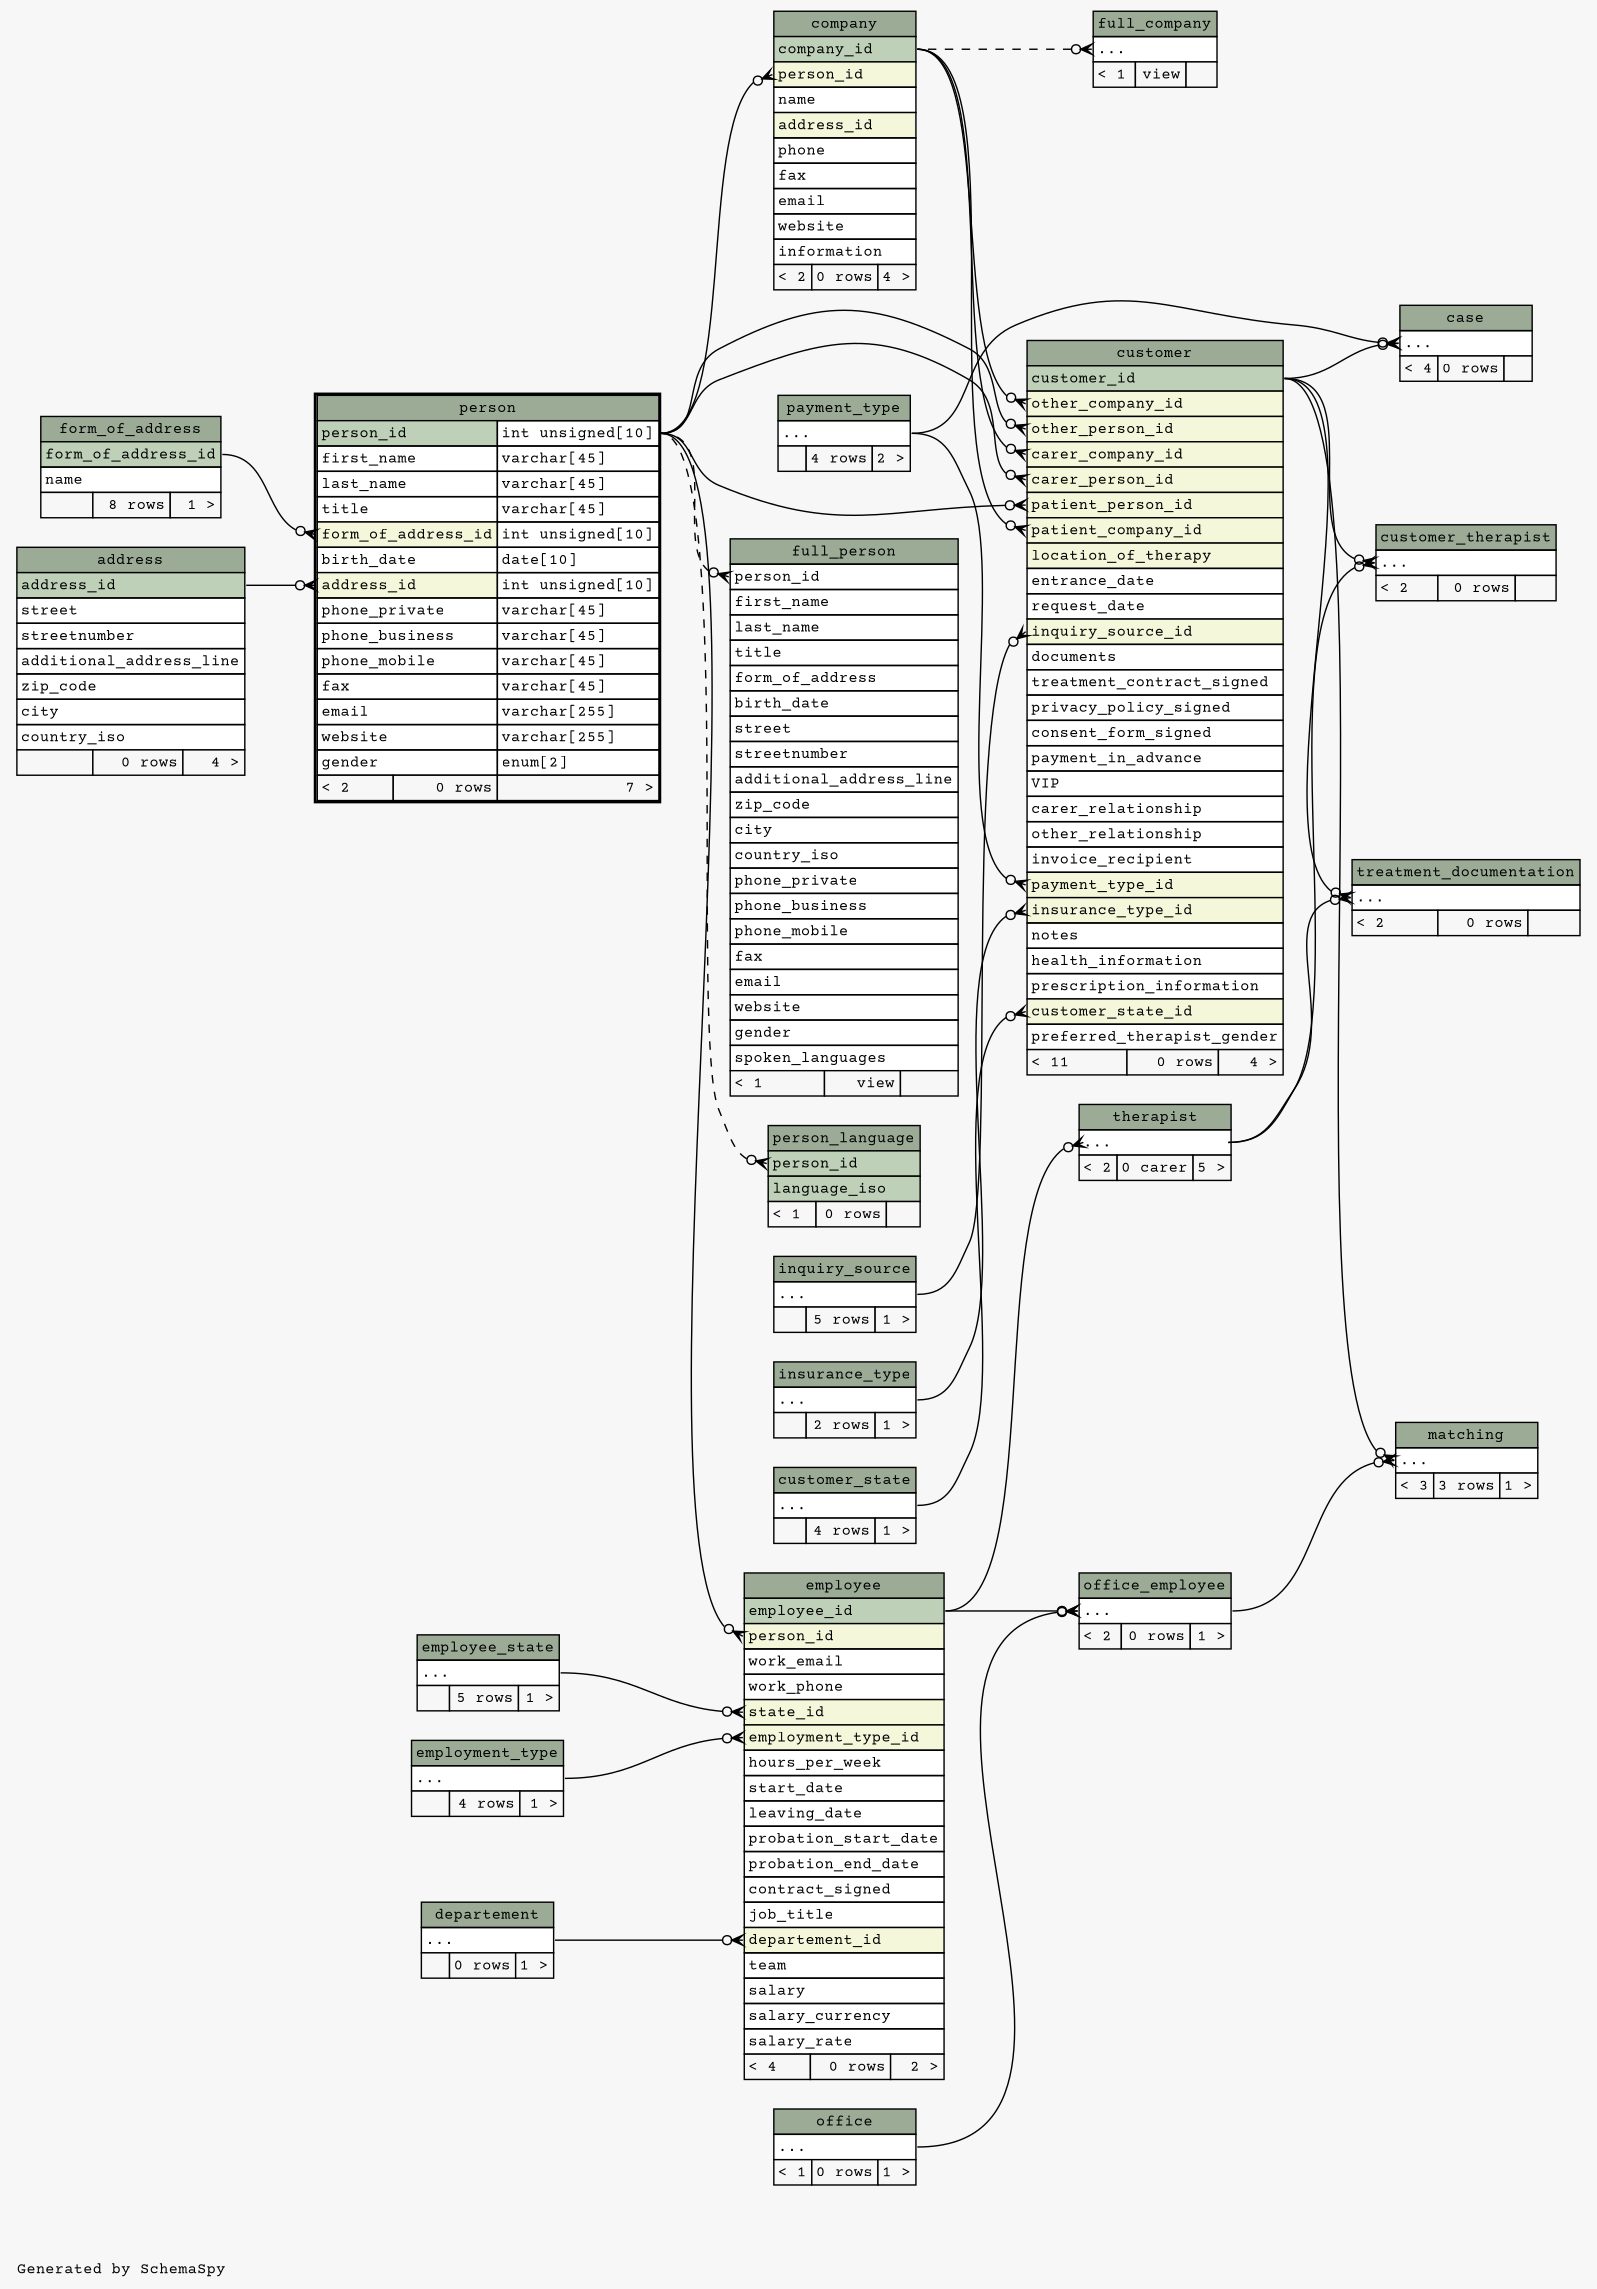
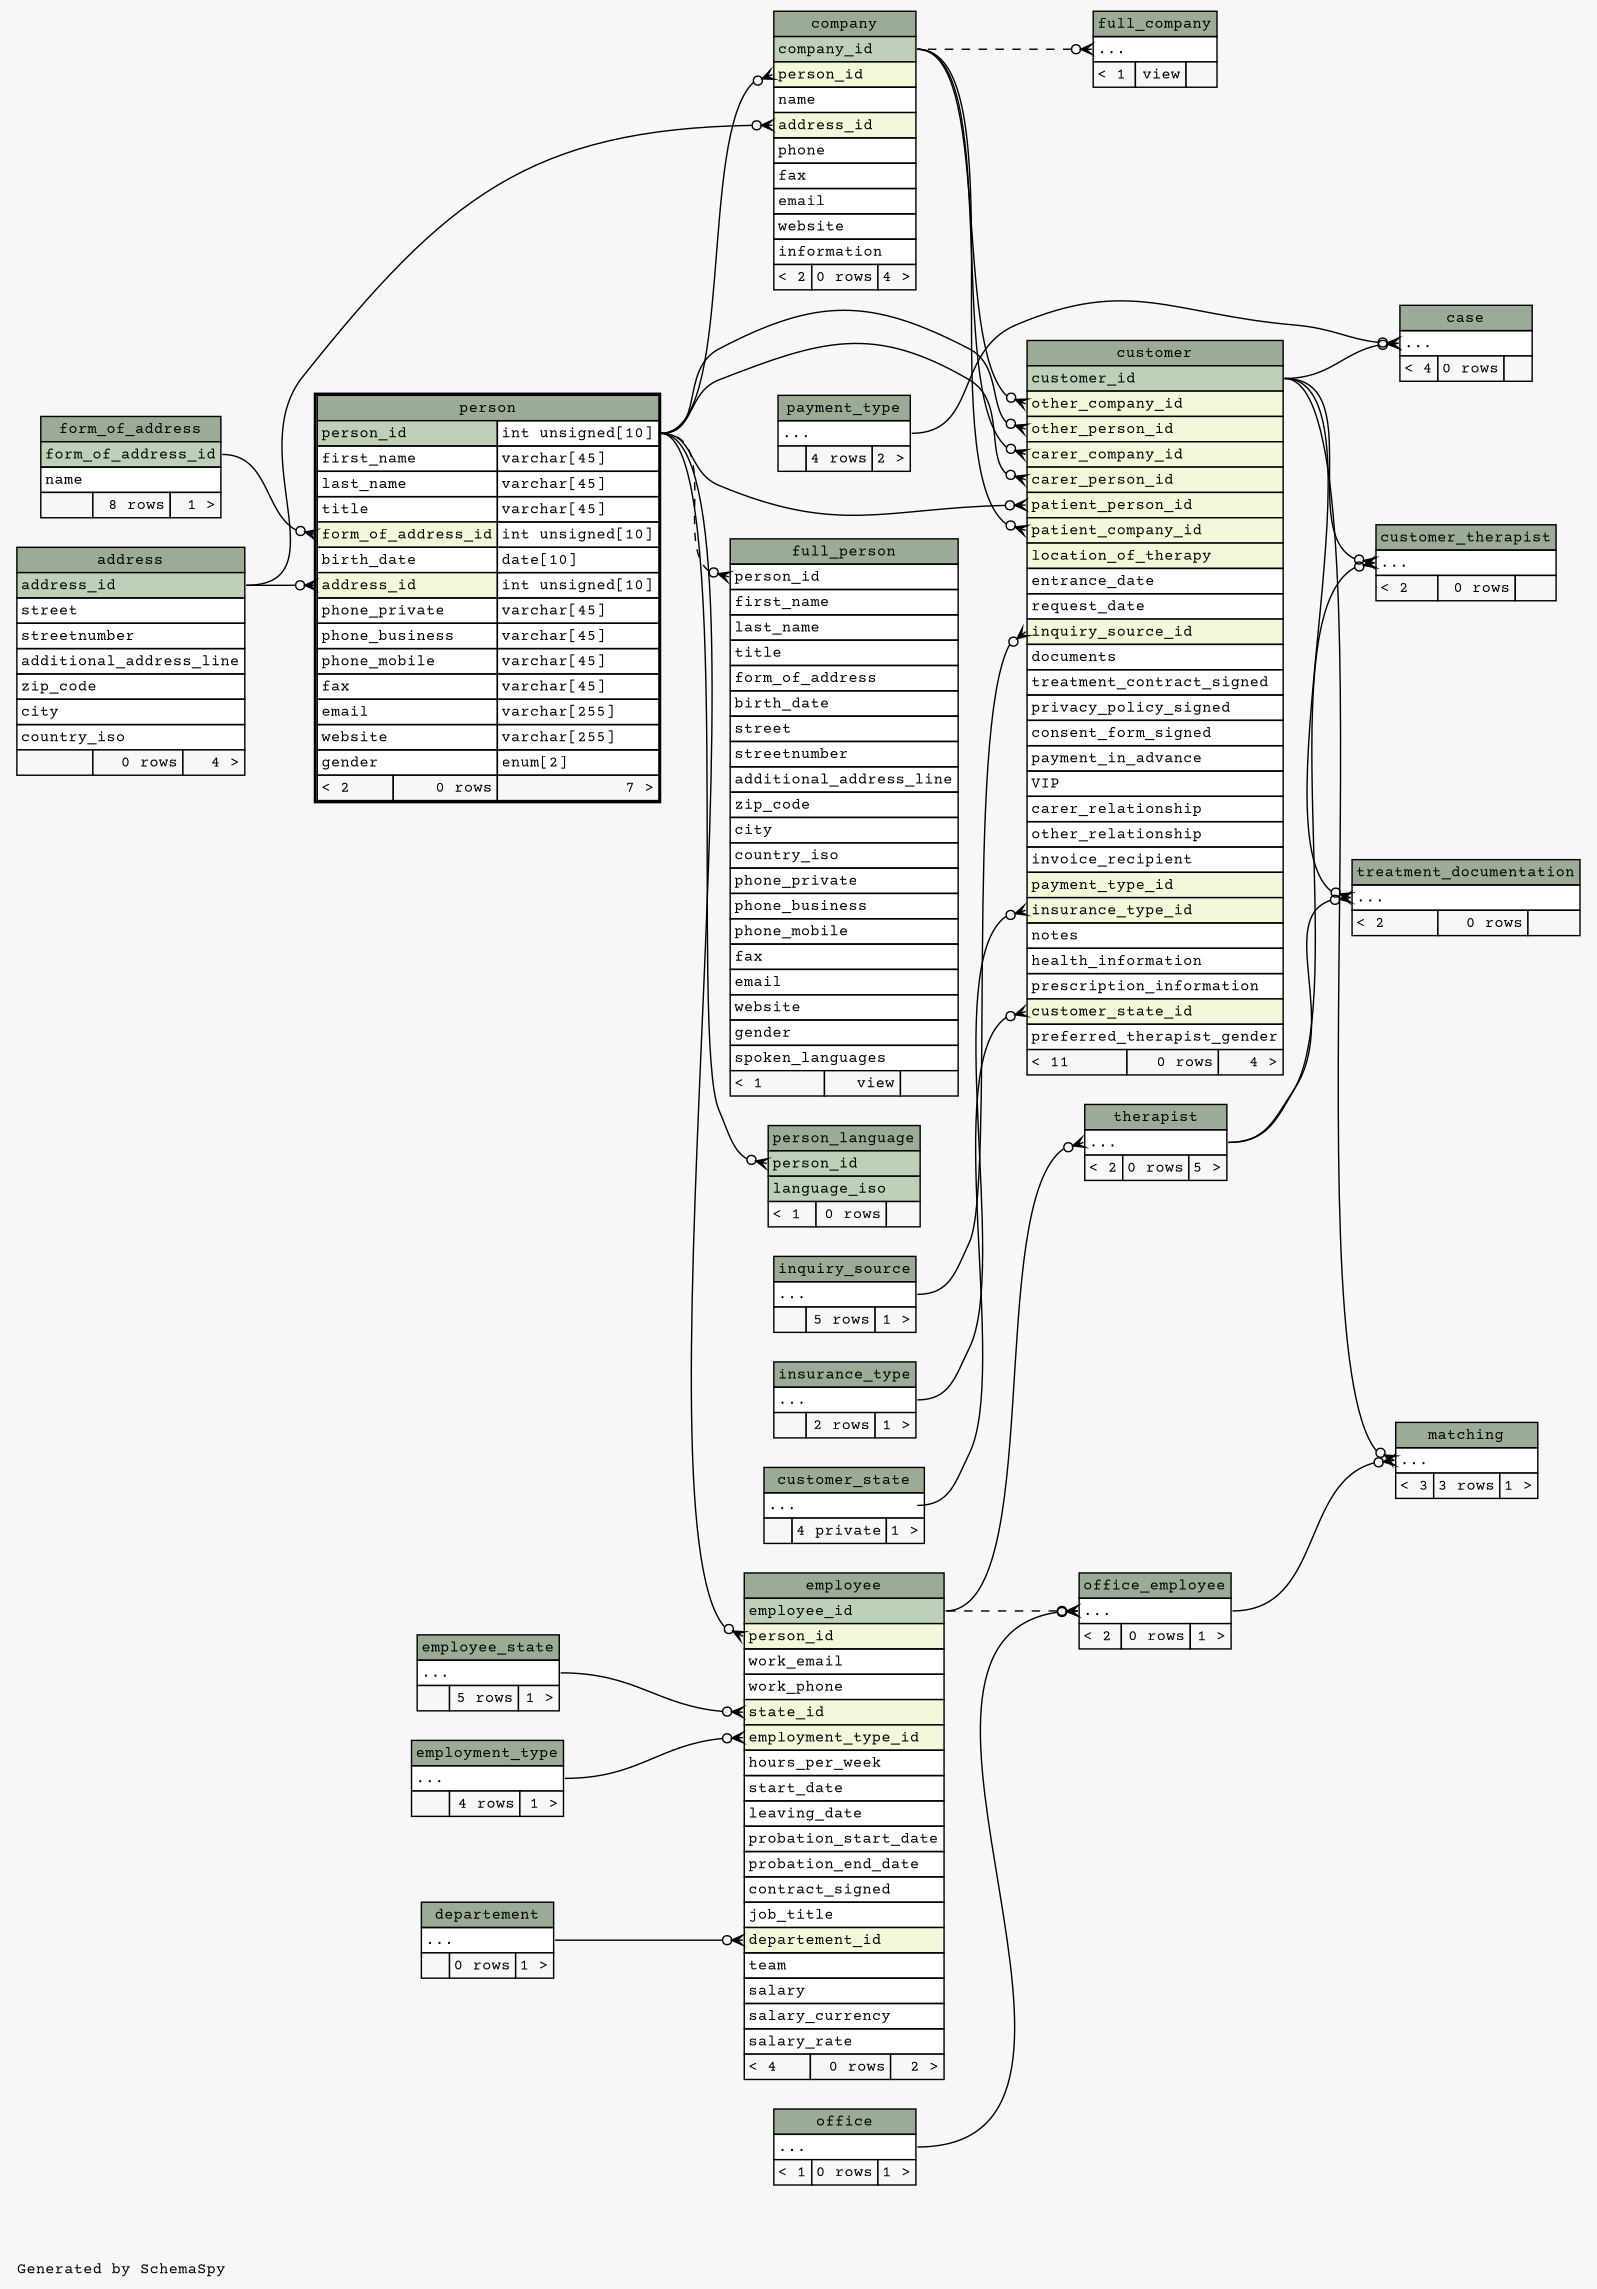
edge "address" -> "company": added
edge "payment_type" -> "customer": removed
edge "person" -> "person_language": style dashed -> solid
node "therapist": text "0 carer" -> "0 rows"
node "customer_state": text "4 rows" -> "4 private"
edge "employee" -> "office_employee": style solid -> dashed
